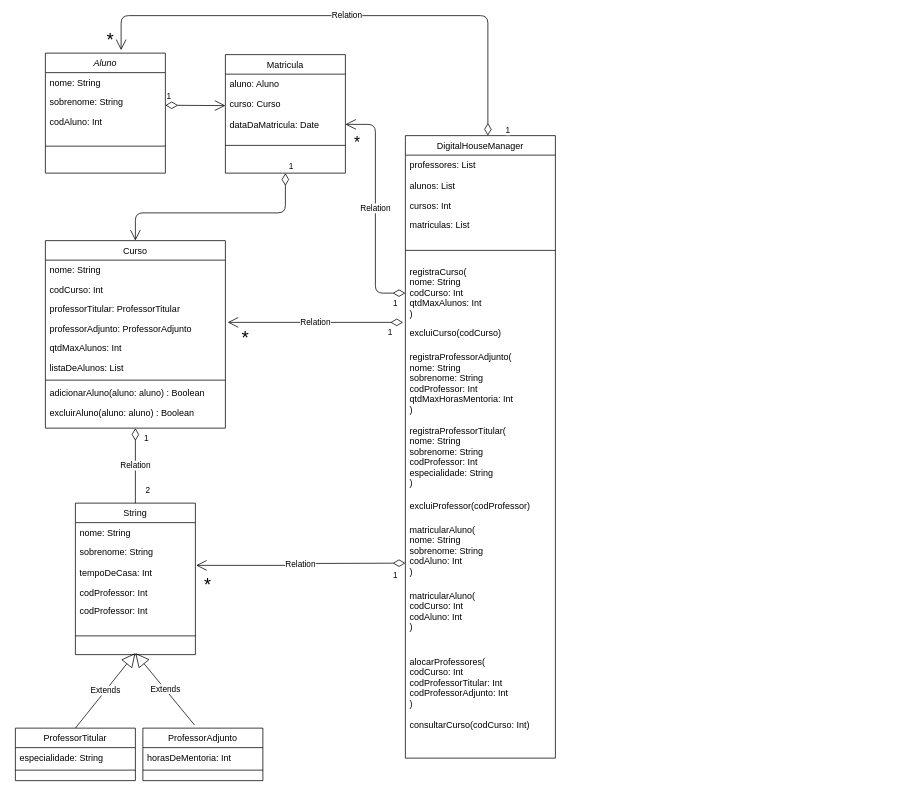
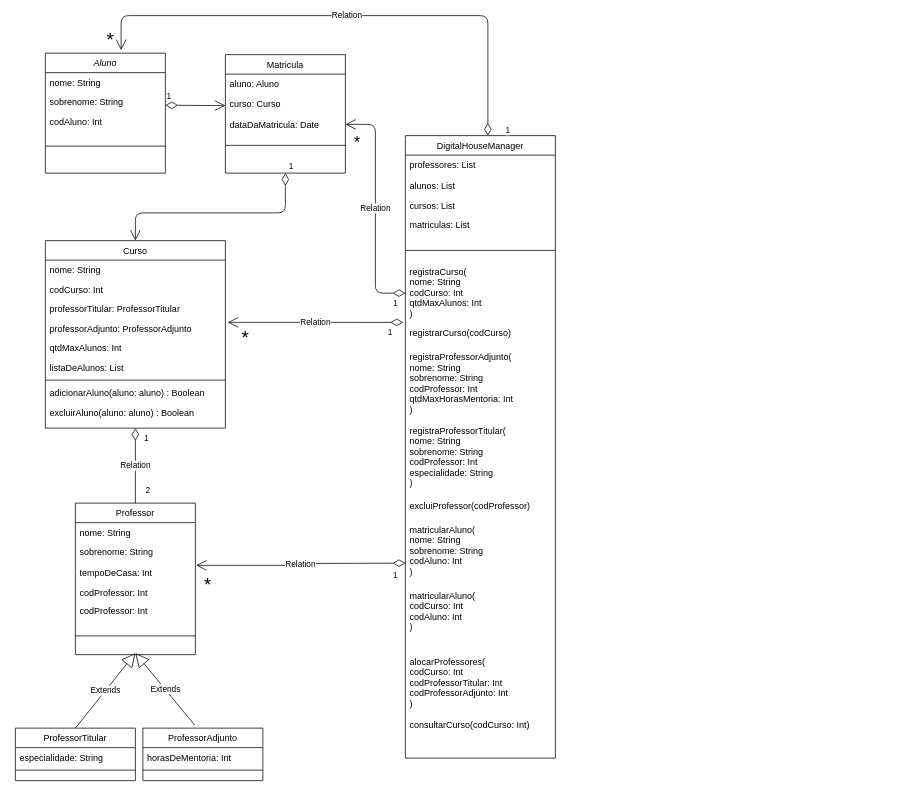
node "cursos: Int": label "cursos: Int" -> "cursos: List"
node "excluiCurso(codCurso)": label "excluiCurso(codCurso)" -> "registrarCurso(codCurso)"
node "String": label "String" -> "Professor"
